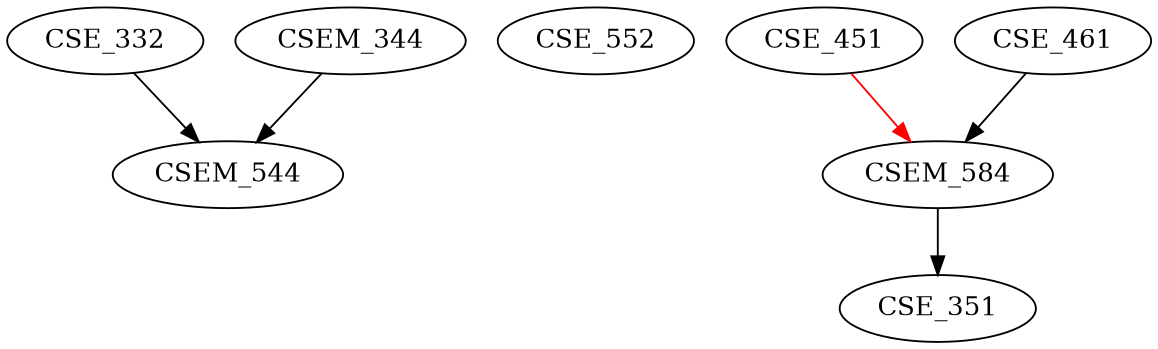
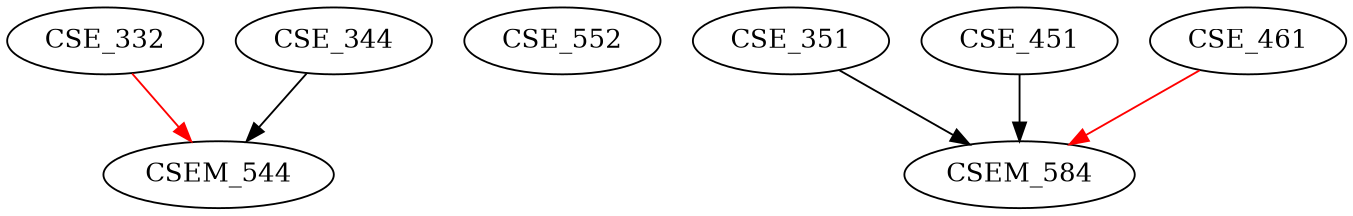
node "CSEM_344": label "CSEM_344" -> "CSE_344"
edge "CSE_332" -> "CSEM_544": color black -> red
edge "CSE_451" -> "CSEM_584": color red -> black
edge "CSE_461" -> "CSEM_584": color black -> red
edge "CSEM_584" -> "CSE_351": reversed
